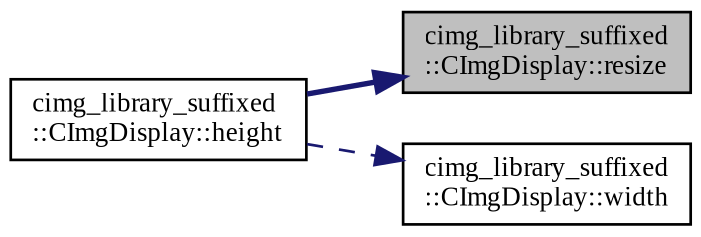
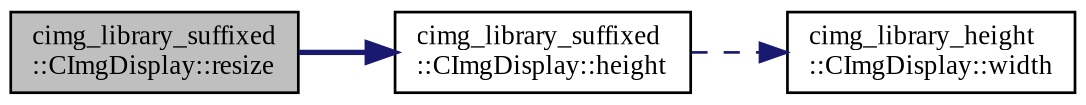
edge "cimg_library_suffixed ::CImgDisplay::height" -> "cimg_library_suffixed ::CImgDisplay::resize": reversed
node "cimg_library_suffixed ::CImgDisplay::width": label "cimg_library_suffixed ::CImgDisplay::width" -> "cimg_library_height ::CImgDisplay::width"
